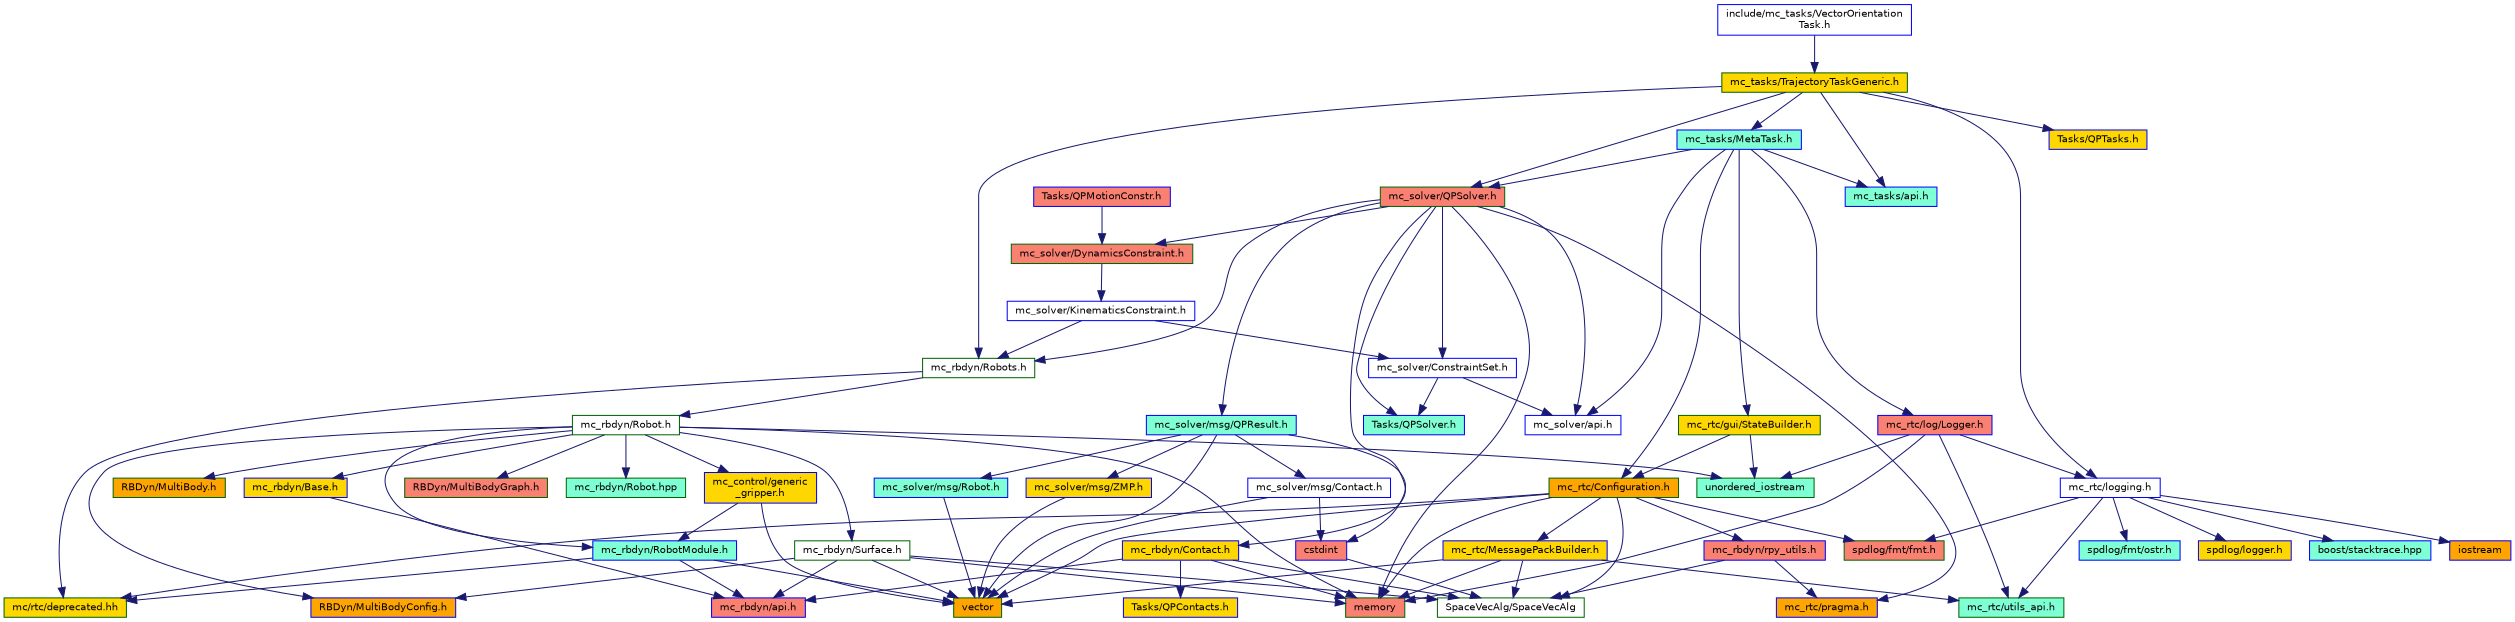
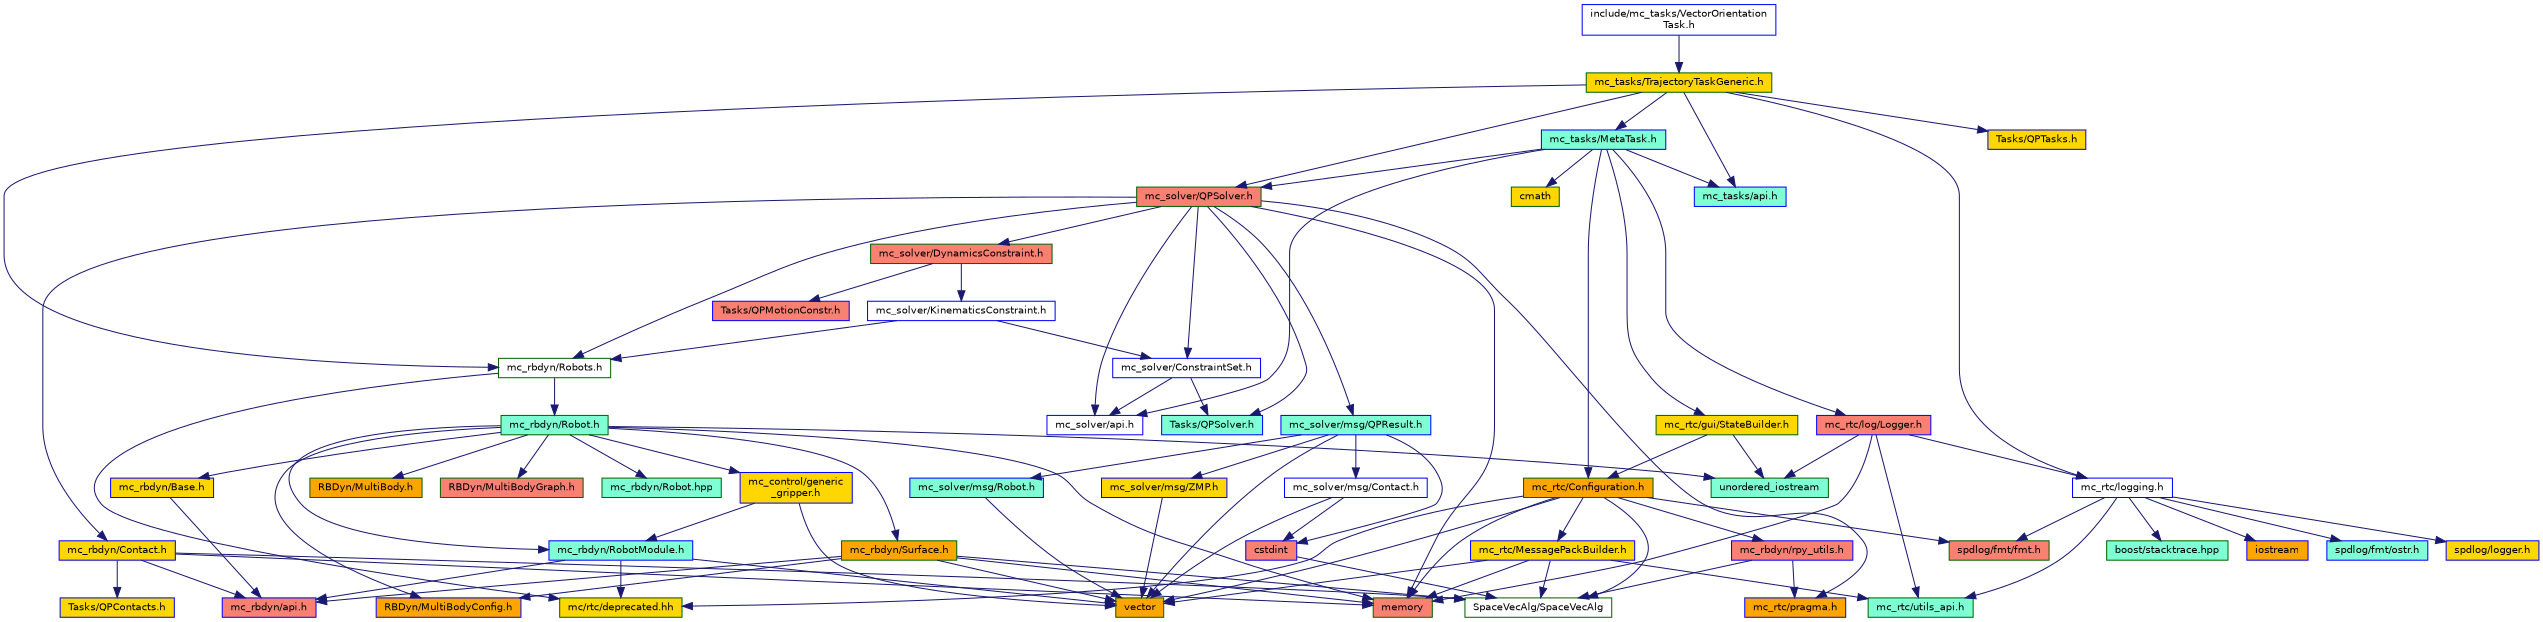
node "cmath": added
edge "Tasks/QPMotionConstr.h" -> "mc_solver/DynamicsConstraint.h": reversed
node "mc_rbdyn/Robot.h": fillcolor white -> aquamarine
node "mc_rbdyn/Surface.h": fillcolor white -> orange
node "boost/stacktrace.hpp": color blue -> darkgreen
